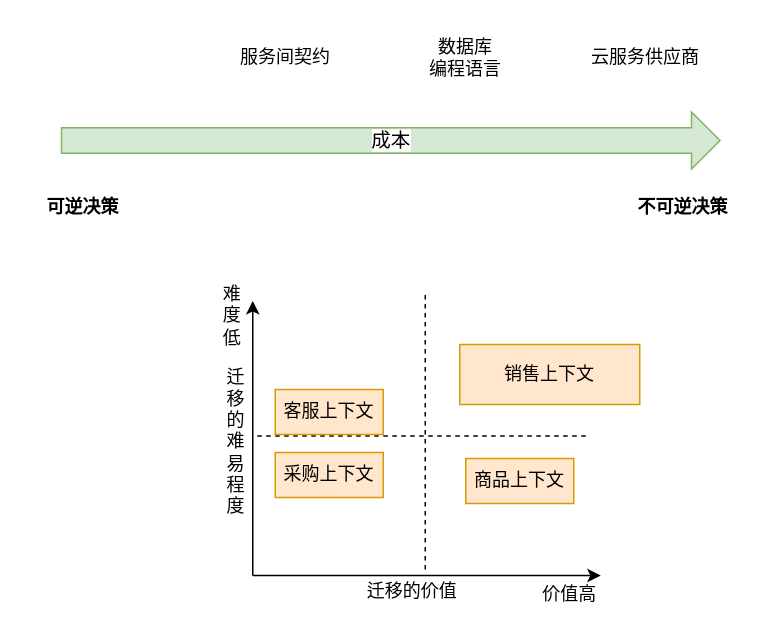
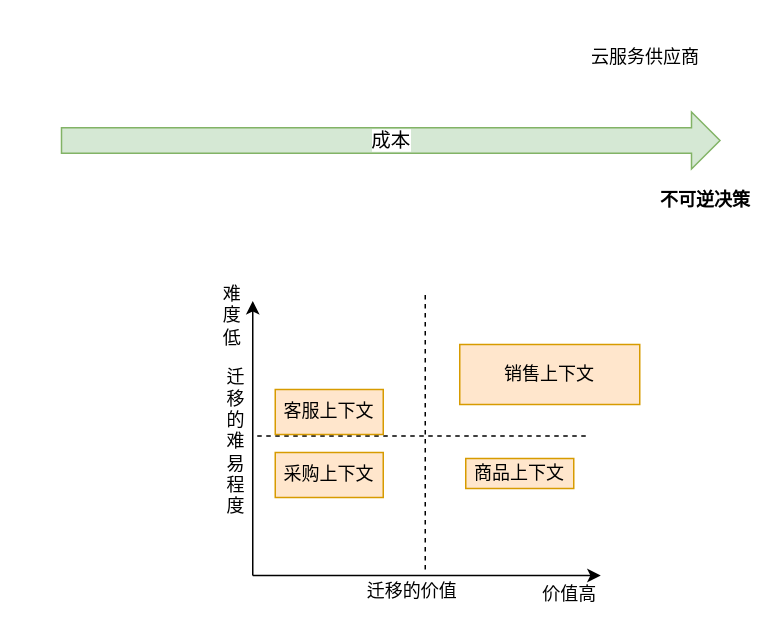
node "服务间契约": removed
node "数据库 编程语言": removed
node "可逆决策": removed
node "不可逆决策": moved (683, 208) -> (706, 200)
node "商品上下文": size 108x45 -> 108x30
